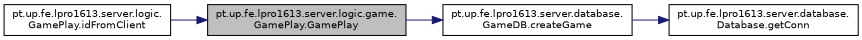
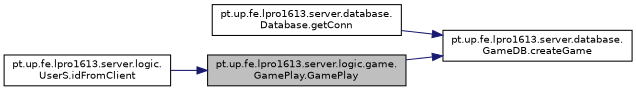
node "pt.up.fe.lpro1613.server.logic. GamePlay.idFromClient": label "pt.up.fe.lpro1613.server.logic. GamePlay.idFromClient" -> "pt.up.fe.lpro1613.server.logic. UserS.idFromClient"
edge "pt.up.fe.lpro1613.server.database. GameDB.createGame" -> "pt.up.fe.lpro1613.server.database. Database.getConn": reversed
